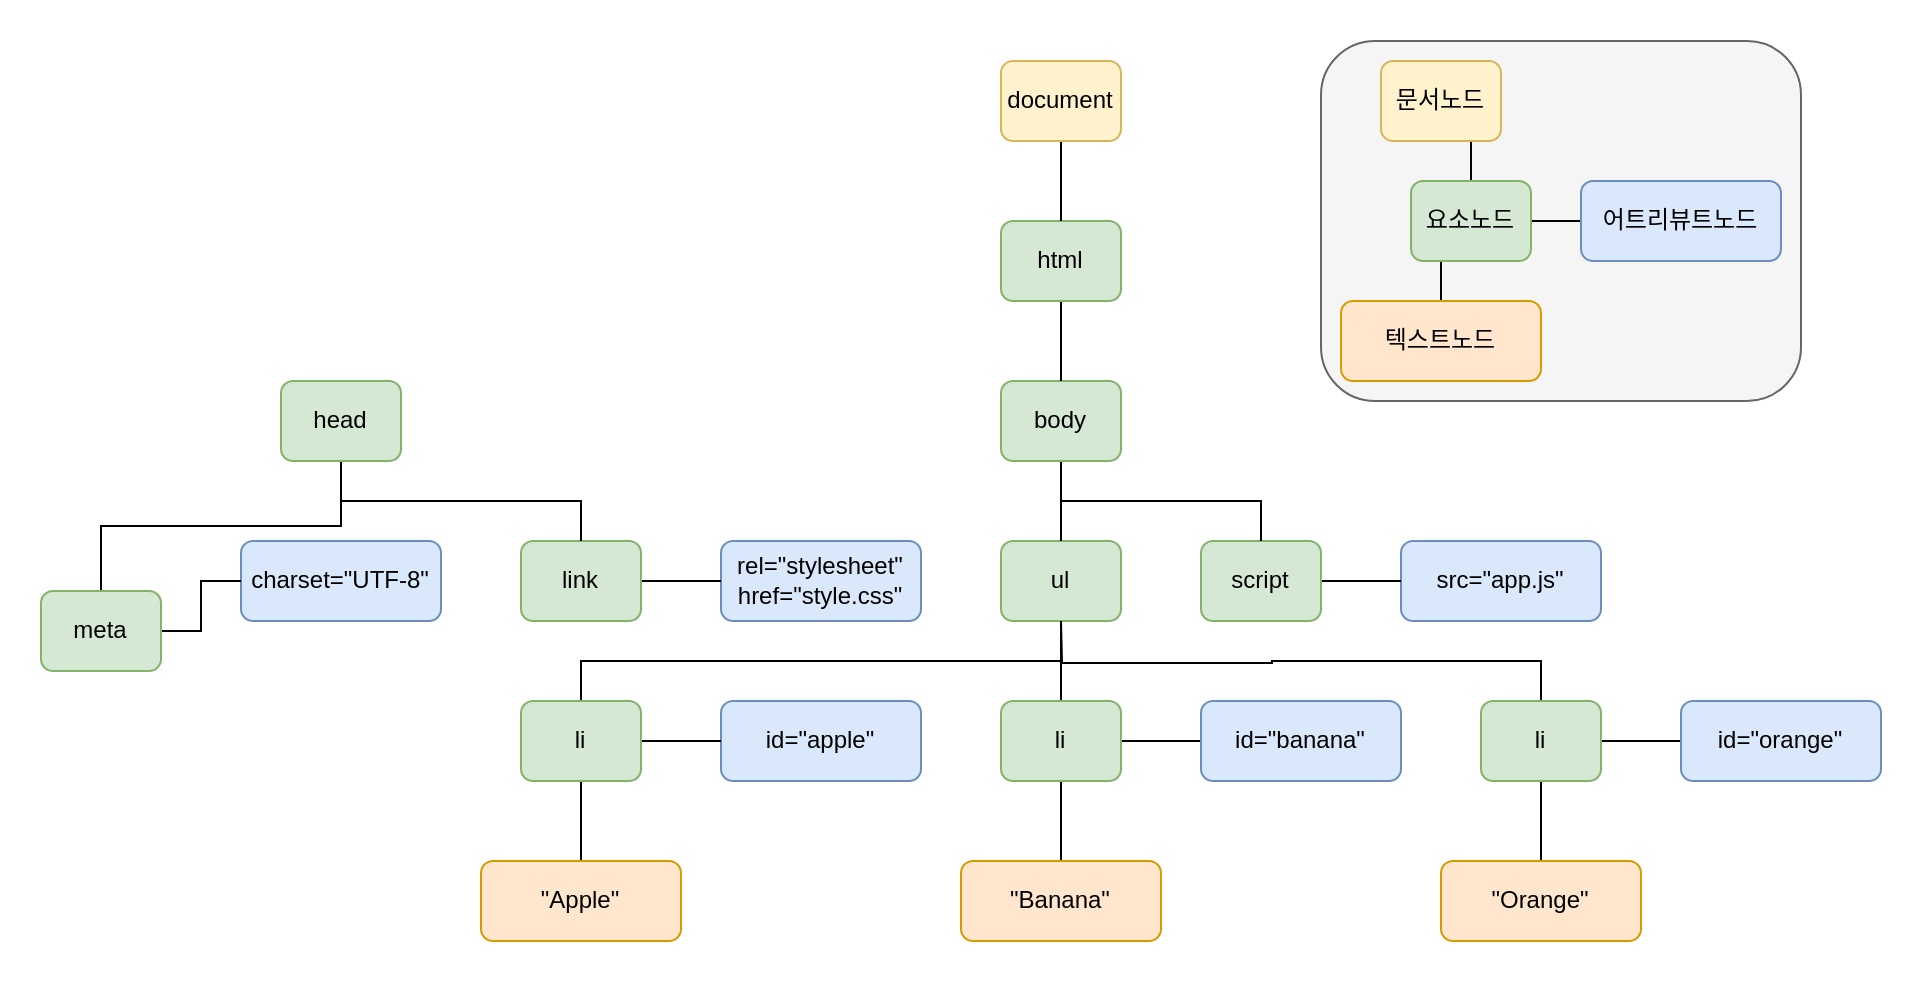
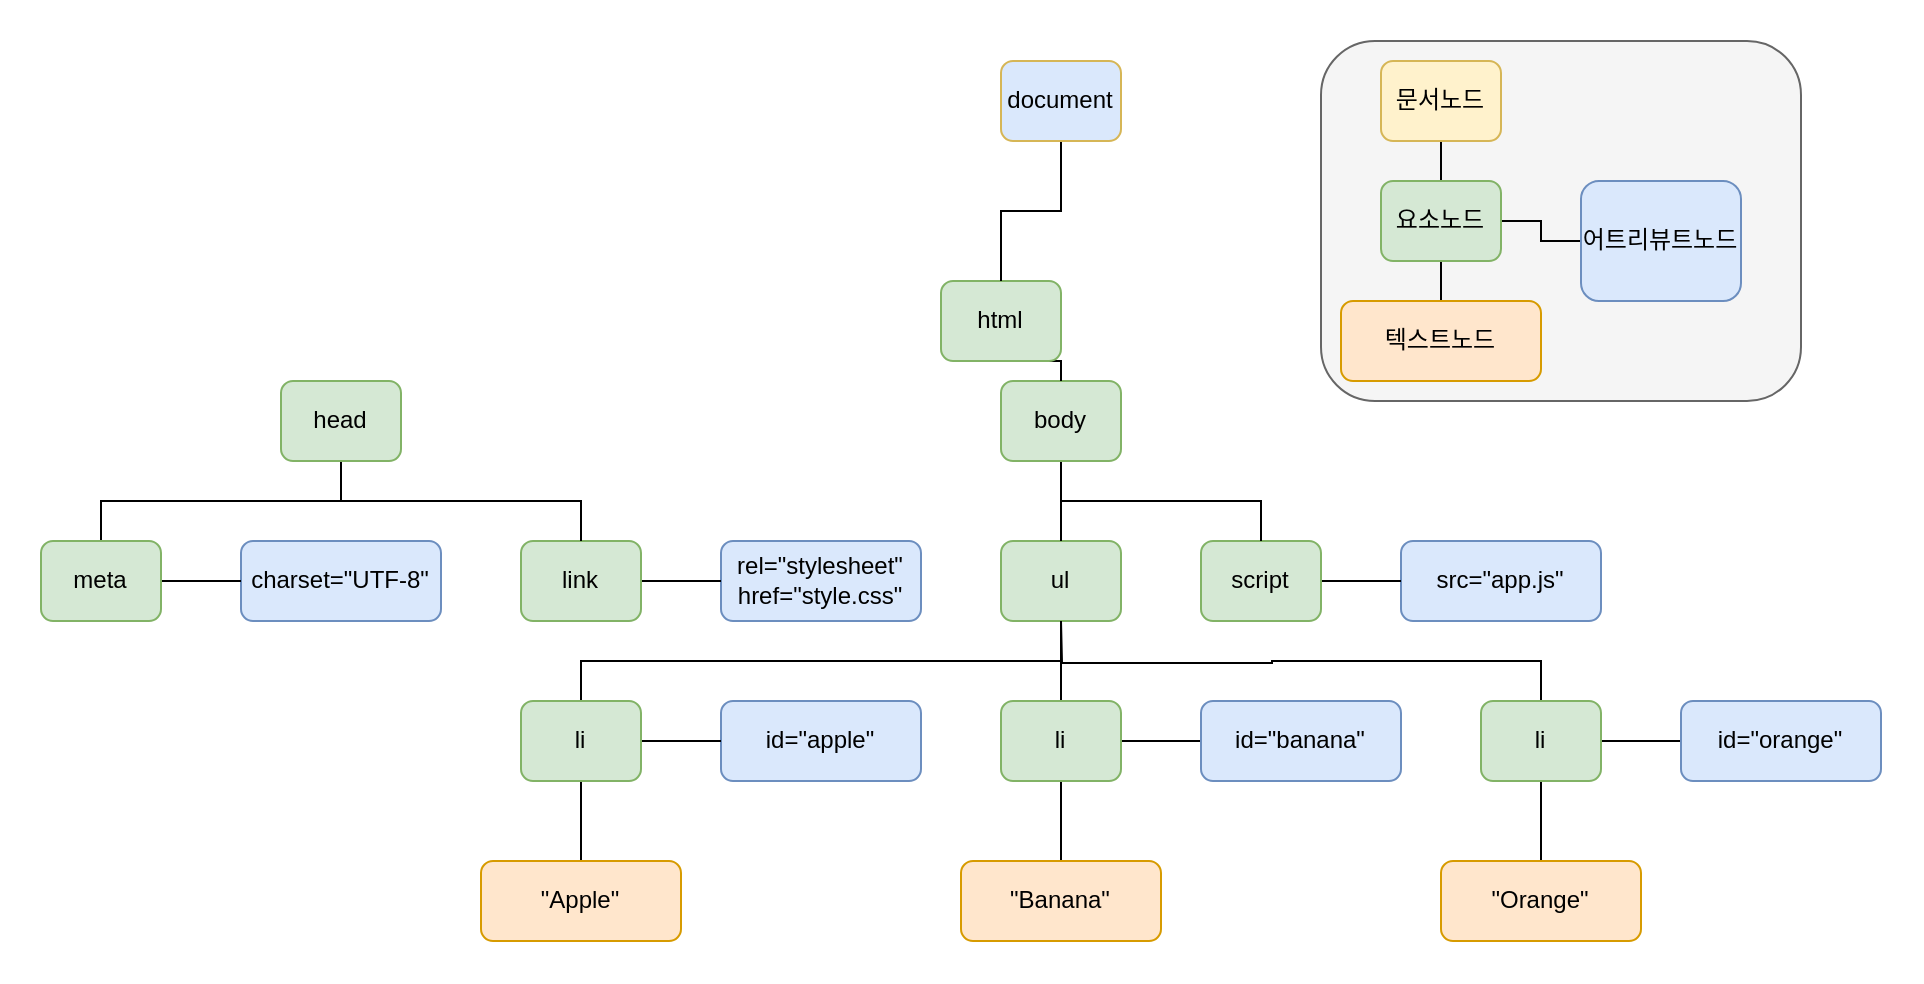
node "document": fillcolor #fff2cc -> #dae8fc
node "요소노드": moved (1471, 221) -> (1441, 221)
node "어트리뷰트노드": size 200x80 -> 160x120
node "html": moved (1061, 261) -> (1001, 321)
node "meta": moved (101, 631) -> (101, 581)
